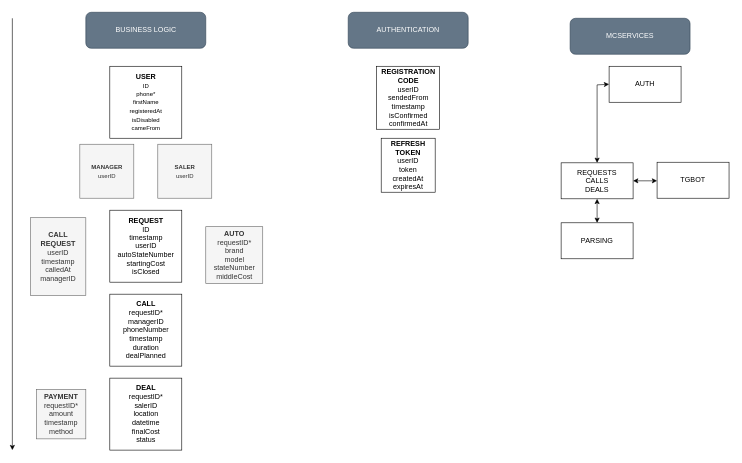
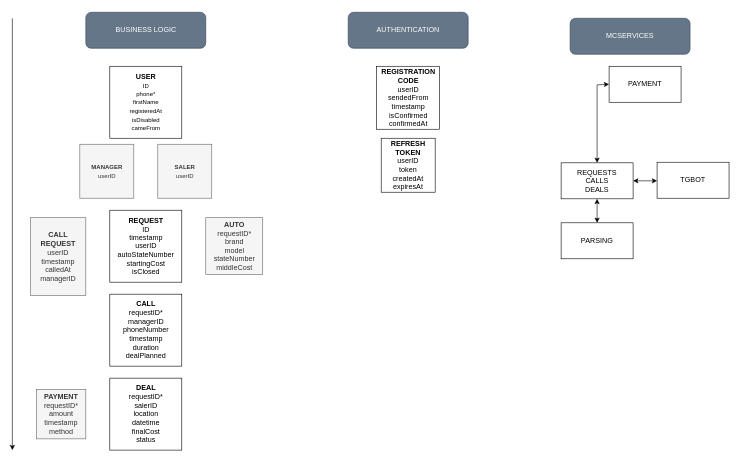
node "AUTH": label "AUTH" -> "PAYMENT"
node "AUTO requestID* brand model stateNumber middleCost": moved (234, 255) -> (234, 246)
